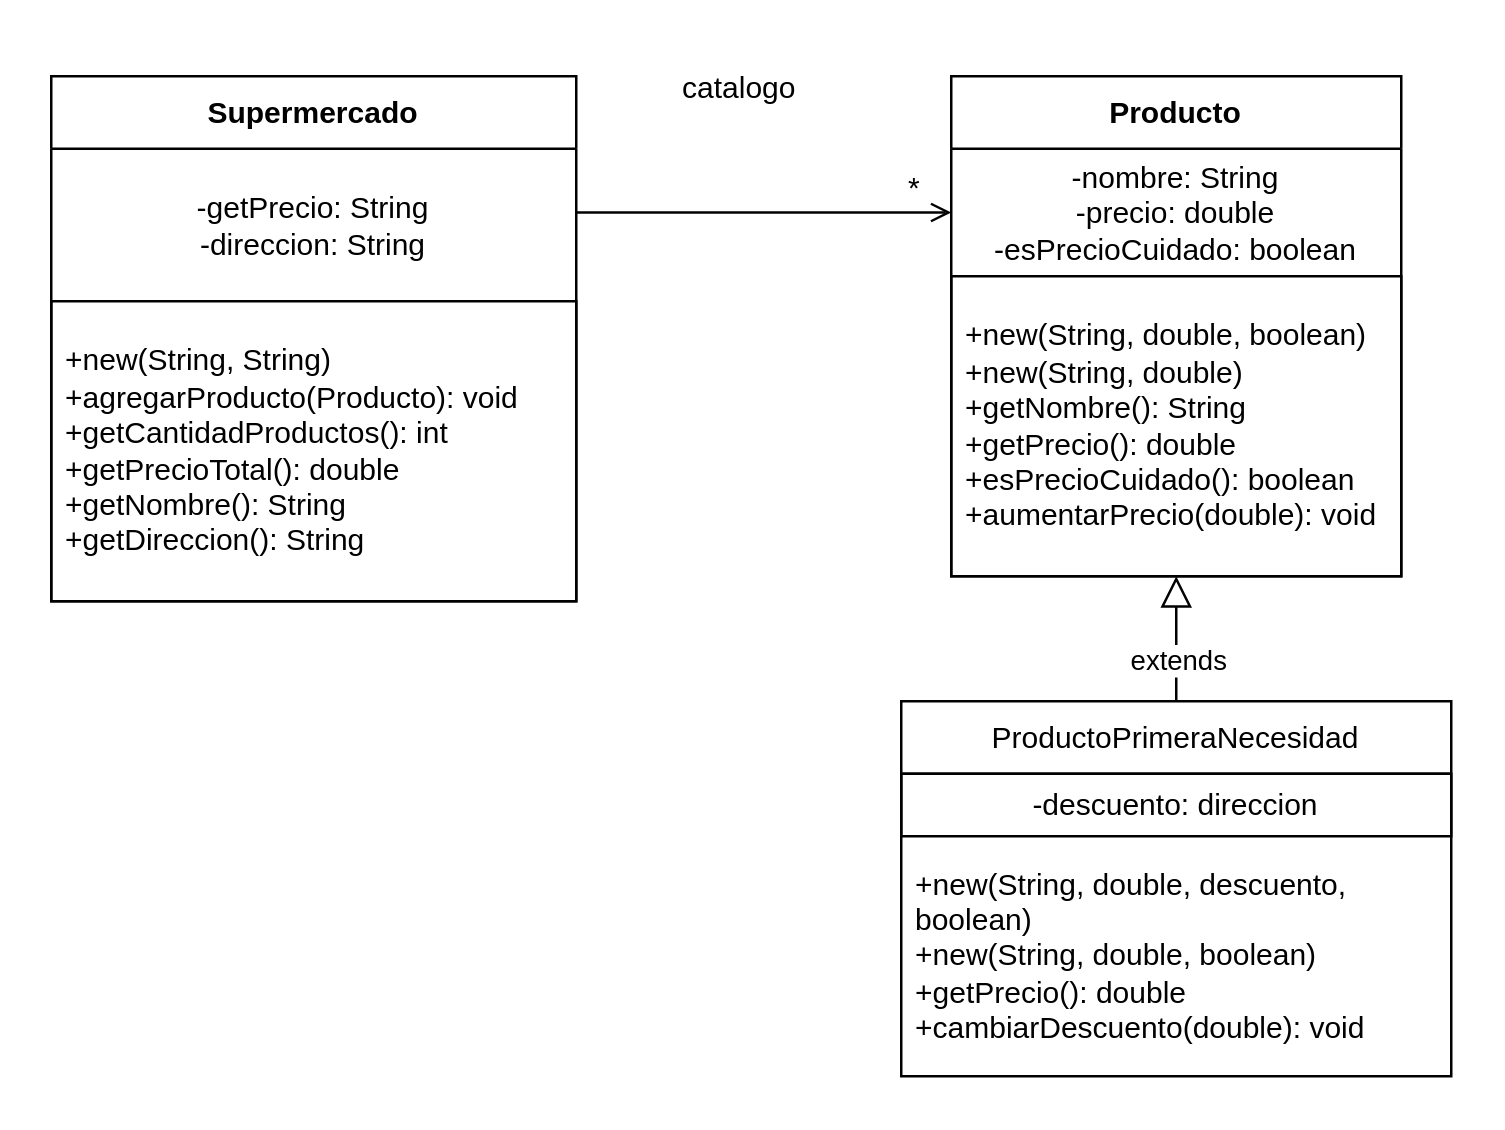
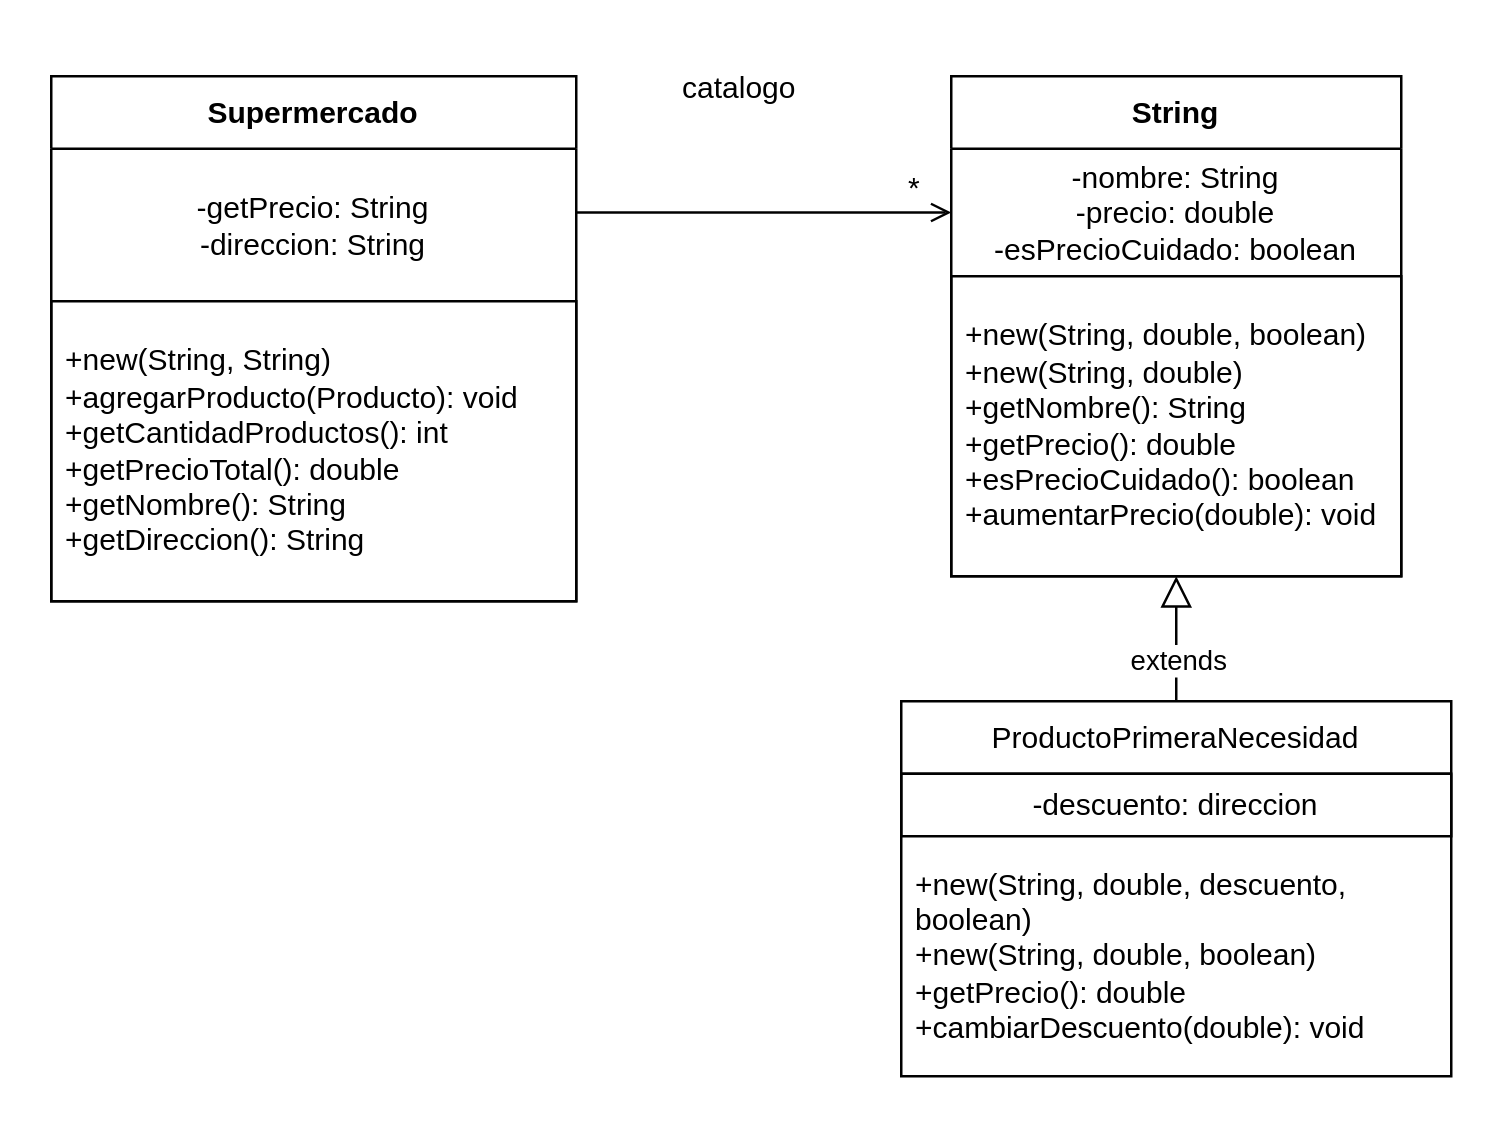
node "Producto": label "Producto" -> "String"
